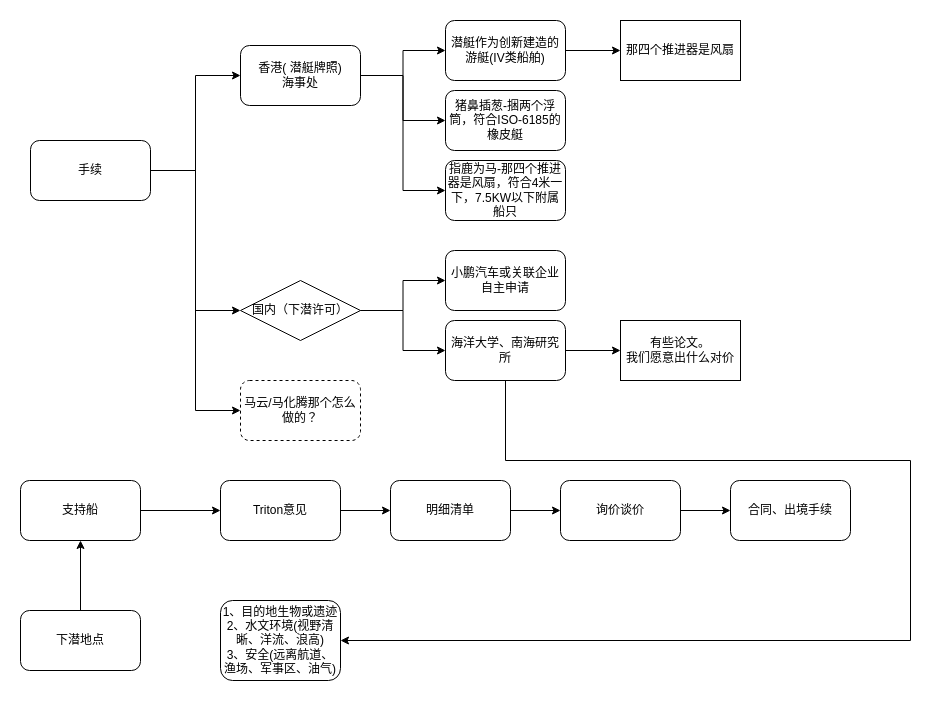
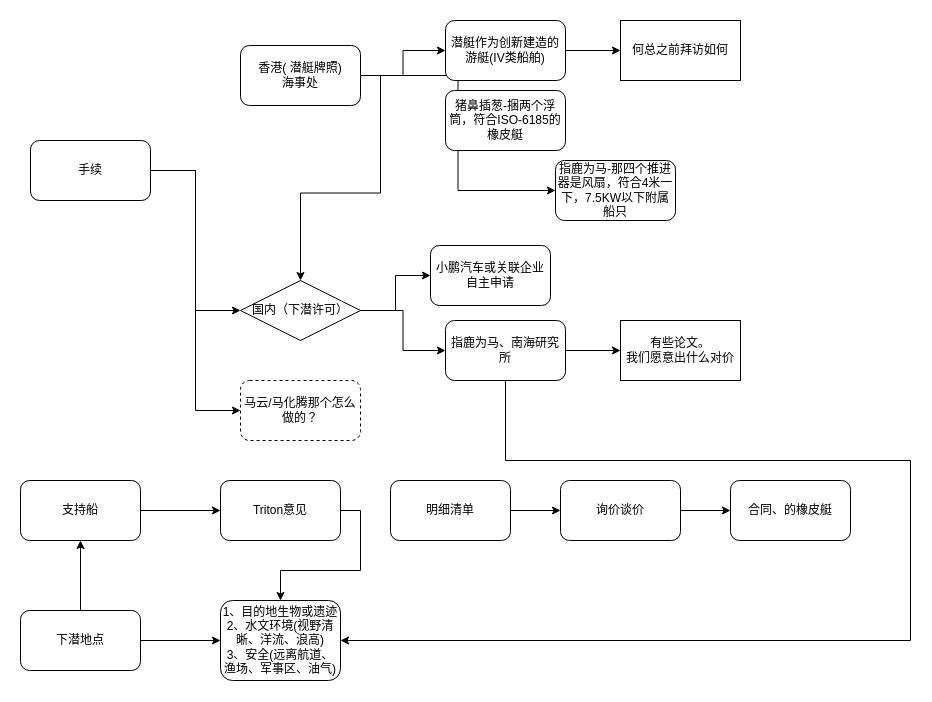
node "那四个推进器是风扇": label "那四个推进器是风扇" -> "何总之前拜访如何"
edge "手续" -> "香港( 潜艇牌照) 海事处": removed
edge "香港( 潜艇牌照) 海事处" -> "猪鼻插葱-捆两个浮筒，符合ISO-6185的橡皮艇": now "香港( 潜艇牌照) 海事处" -> "国内（下潜许可）"
node "指鹿为马-那四个推进器是风扇，符合4米一下，7.5KW以下附属船只": moved (506, 191) -> (616, 191)
node "小鹏汽车或关联企业自主申请": moved (506, 281) -> (491, 276)
node "海洋大学、南海研究所": label "海洋大学、南海研究所" -> "指鹿为马、南海研究所"
edge "Triton意见" -> "明细清单": now "Triton意见" -> "1、目的地生物或遗迹 2、水文环境(视野清晰、洋流、浪高) 3、安全(远离航道、渔场、军事区、油气)"
node "合同、出境手续": label "合同、出境手续" -> "合同、的橡皮艇"
edge "下潜地点" -> "1、目的地生物或遗迹 2、水文环境(视野清晰、洋流、浪高) 3、安全(远离航道、渔场、军事区、油气)": added
